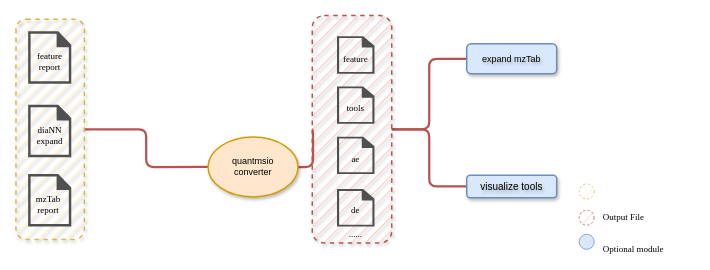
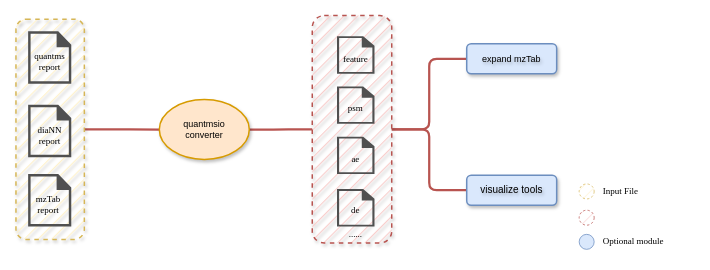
node "feature report": label "feature report" -> "quantms report"
node "tools": label "tools" -> "psm"
node "diaNN expand": label "diaNN expand" -> "diaNN report"
node "quantmsio converter": moved (253, 167) -> (204, 130)
node "visualize tools": size 90x23 -> 90x30
node "Input File": added
node "Output File": removed
node "Optional module": moved (648, 249) -> (648, 242)
